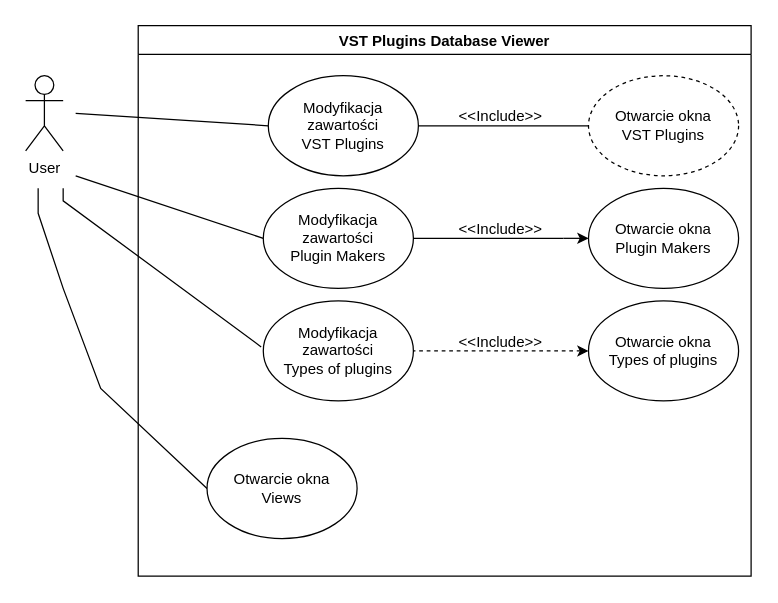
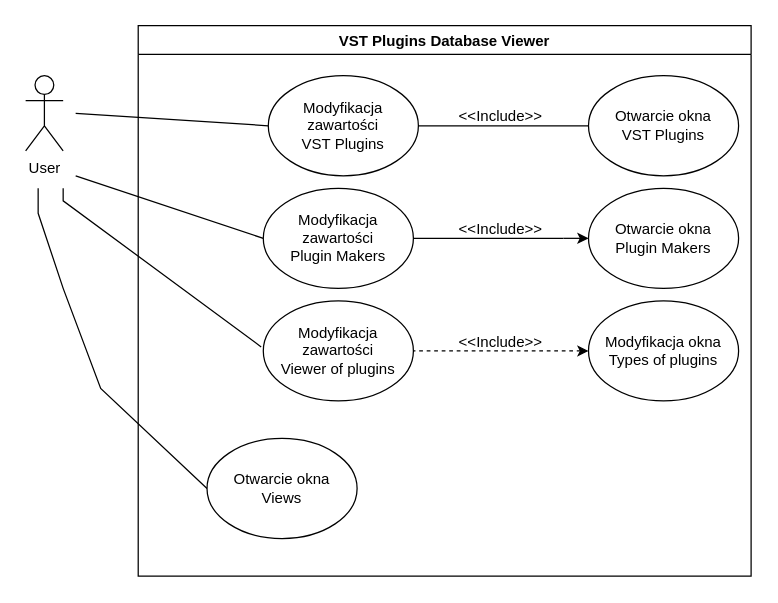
node "Otwarcie okna VST Plugins": style dashed -> solid
node "Modyfikacja zawartości Types of plugins": label "Modyfikacja zawartości Types of plugins" -> "Modyfikacja zawartości Viewer of plugins"
node "Otwarcie okna Types of plugins": label "Otwarcie okna Types of plugins" -> "Modyfikacja okna Types of plugins"
